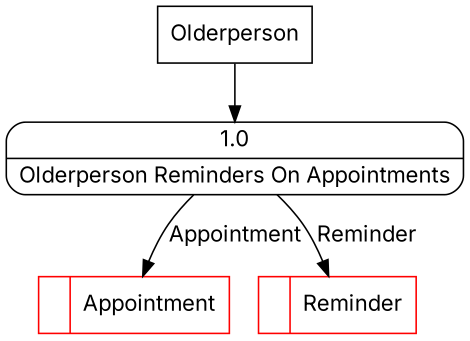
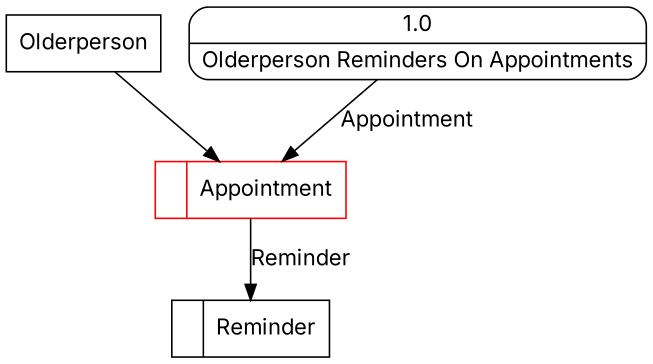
edge "Olderperson" -> "1.0": now "Olderperson" -> "Appointment"
edge "1.0" -> "Reminder": now "Appointment" -> "Reminder"
node "Reminder": color red -> black
